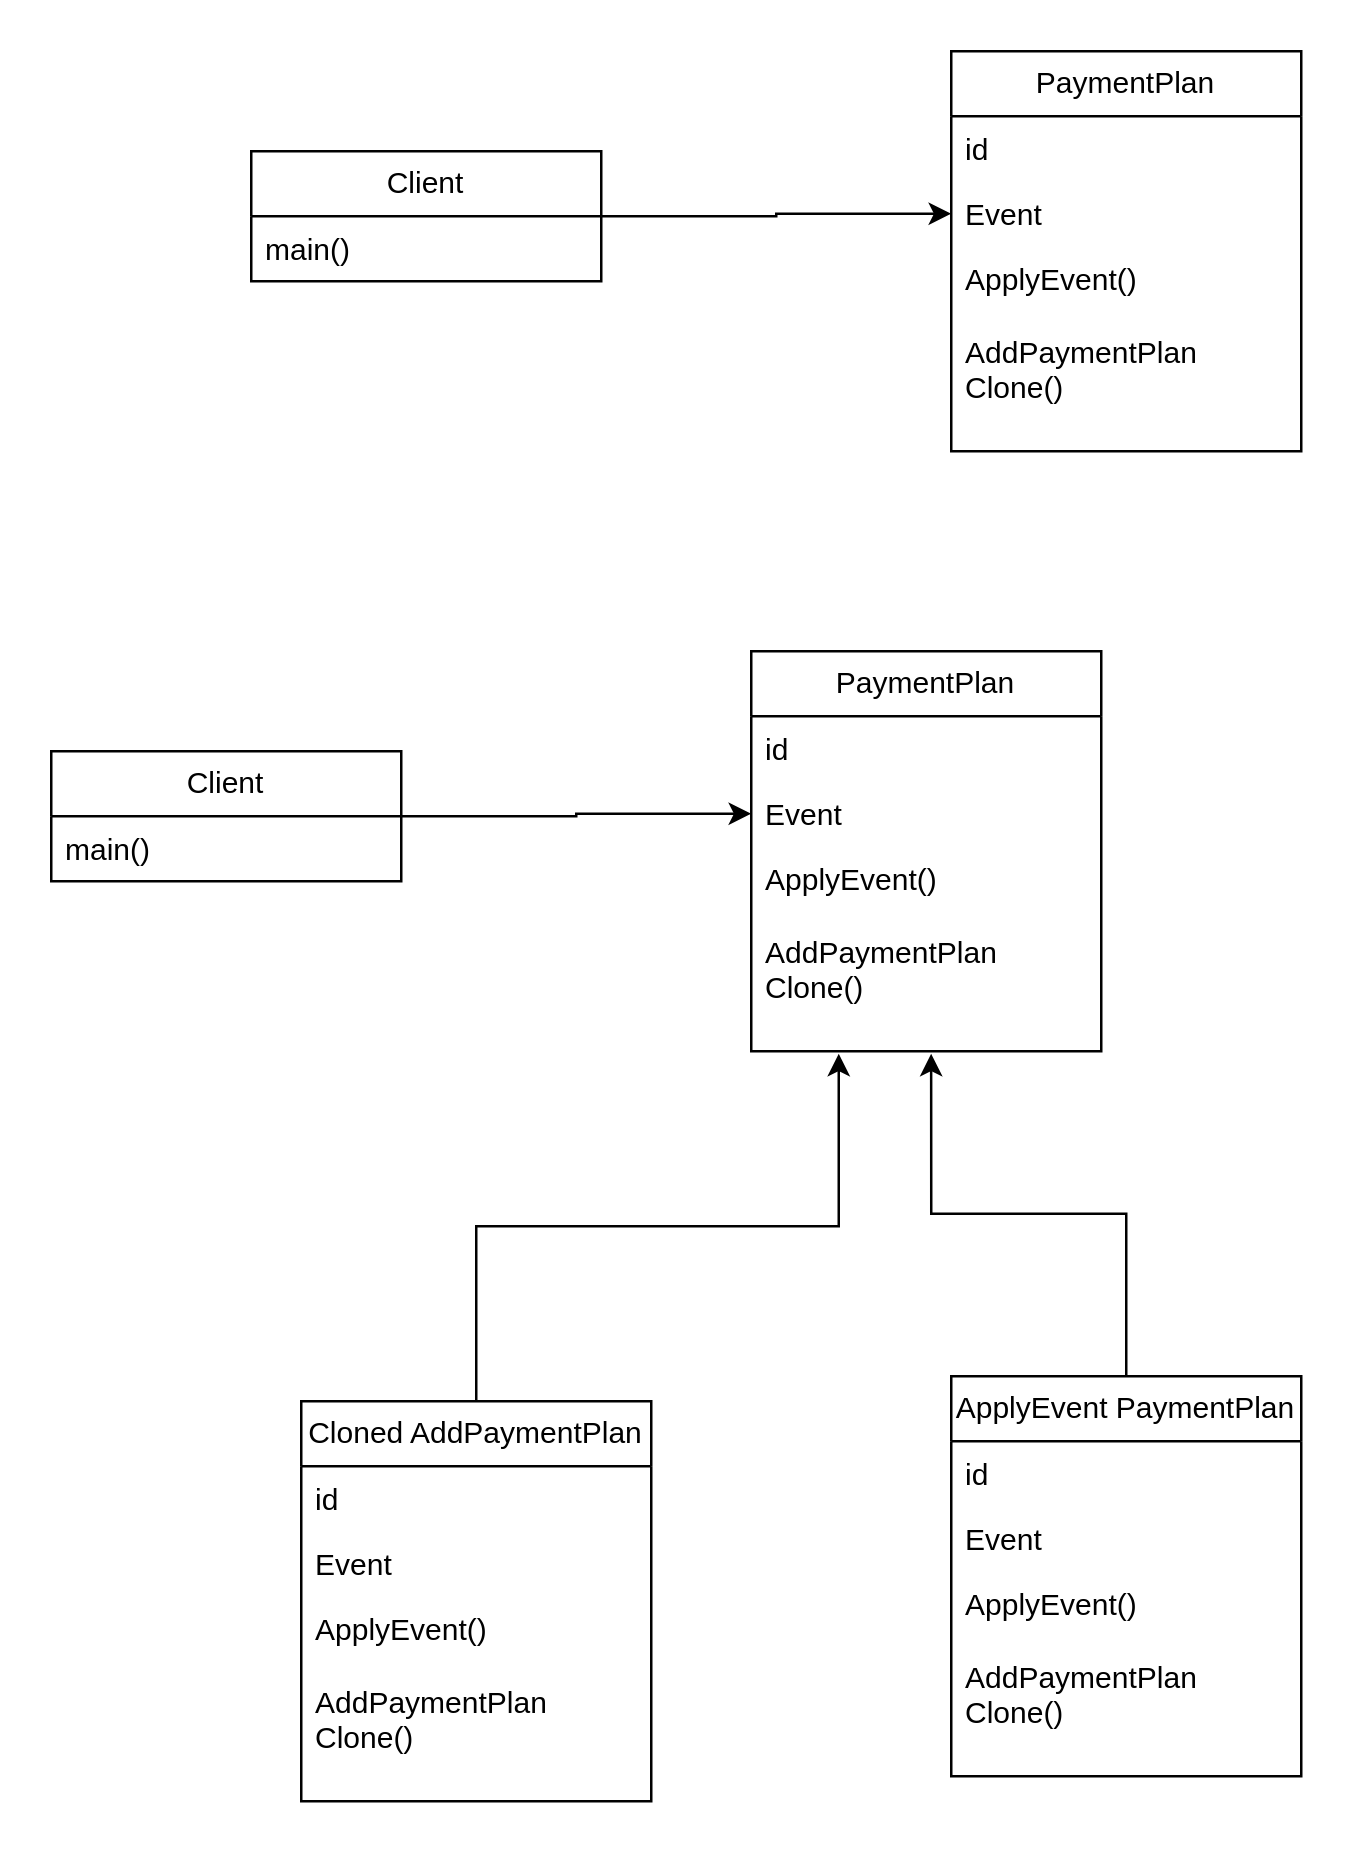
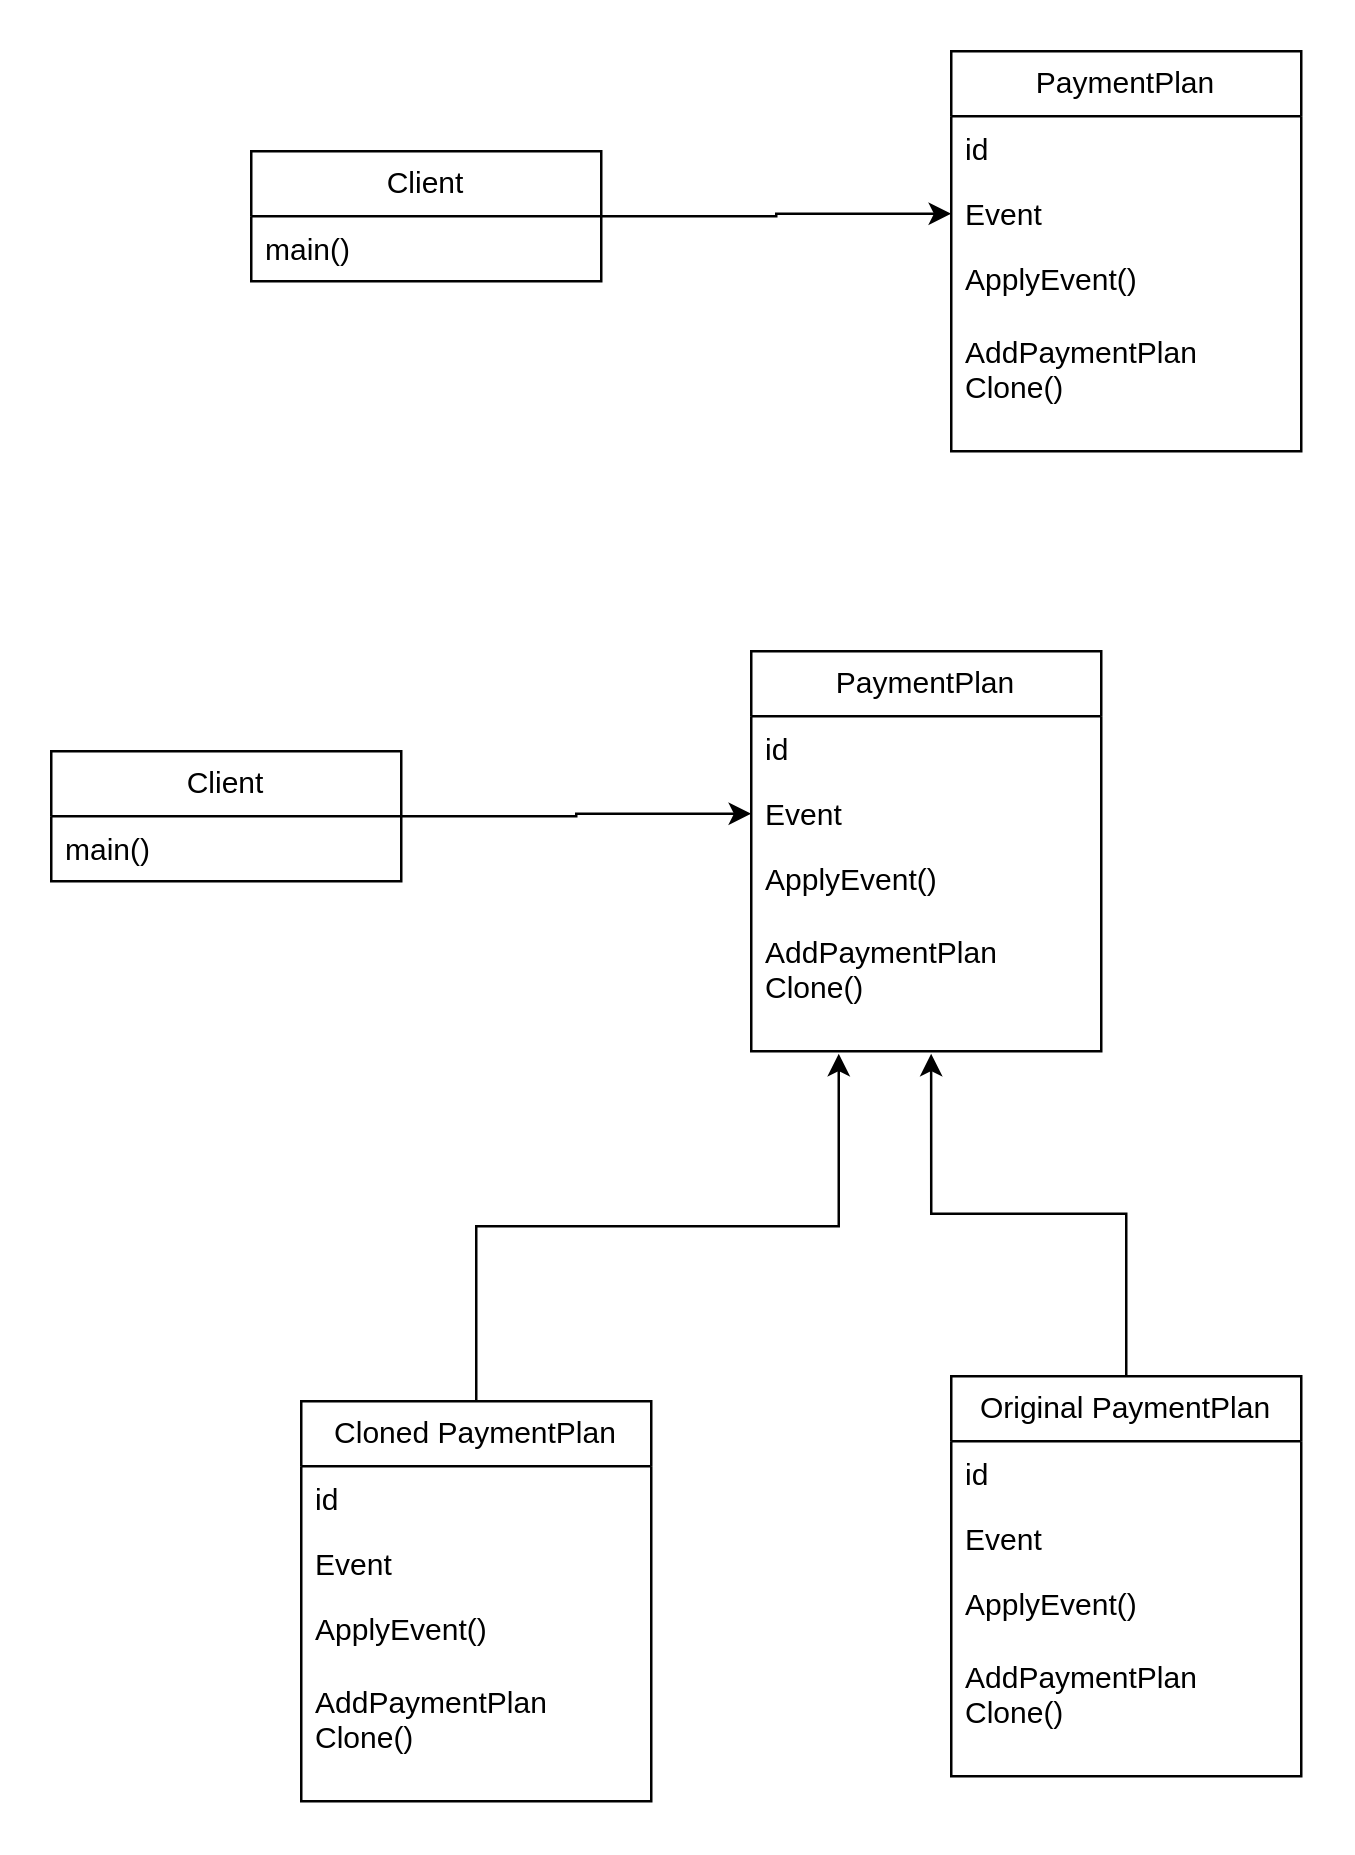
node "ApplyEvent PaymentPlan": label "ApplyEvent PaymentPlan" -> "Original PaymentPlan"
node "Cloned AddPaymentPlan": label "Cloned AddPaymentPlan" -> "Cloned PaymentPlan"
